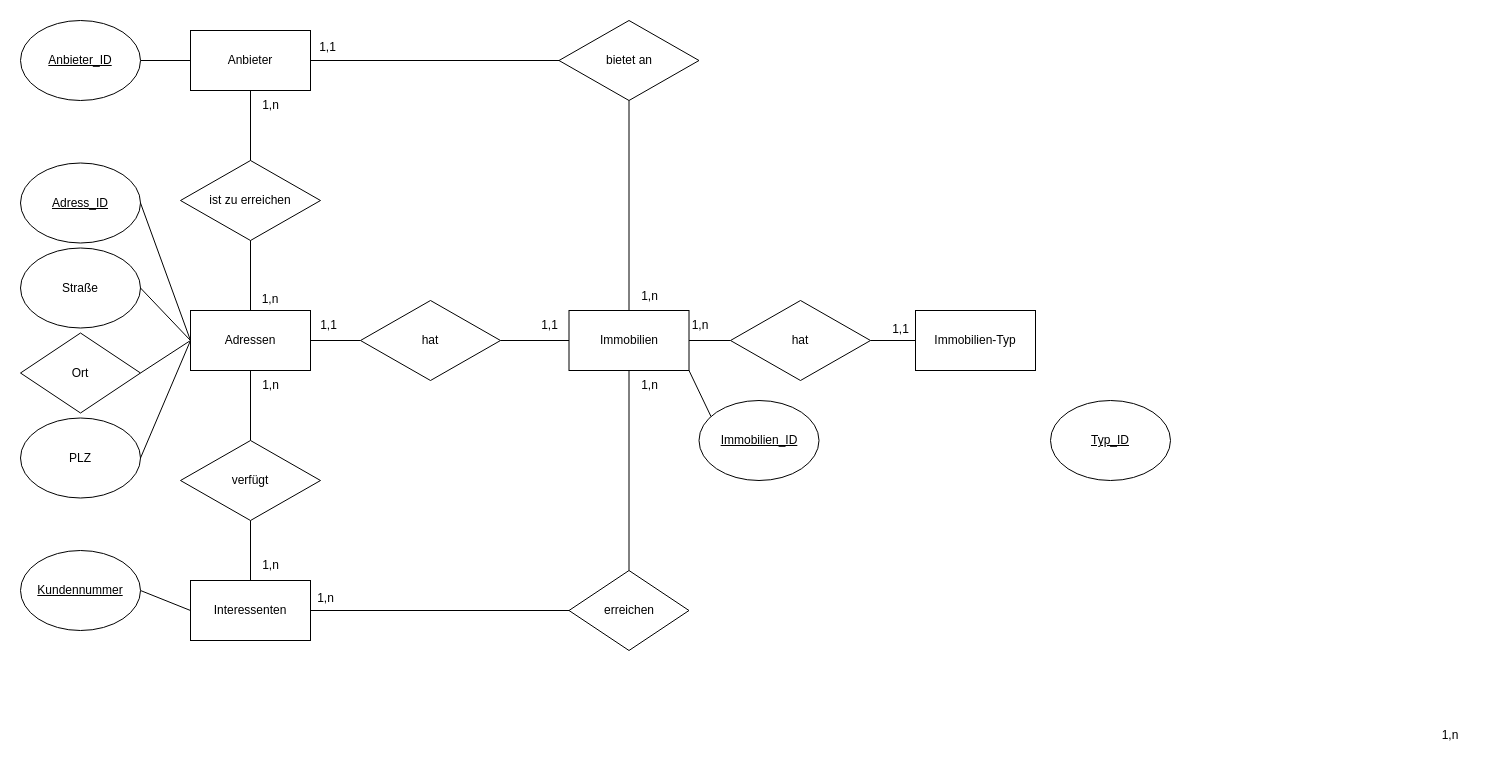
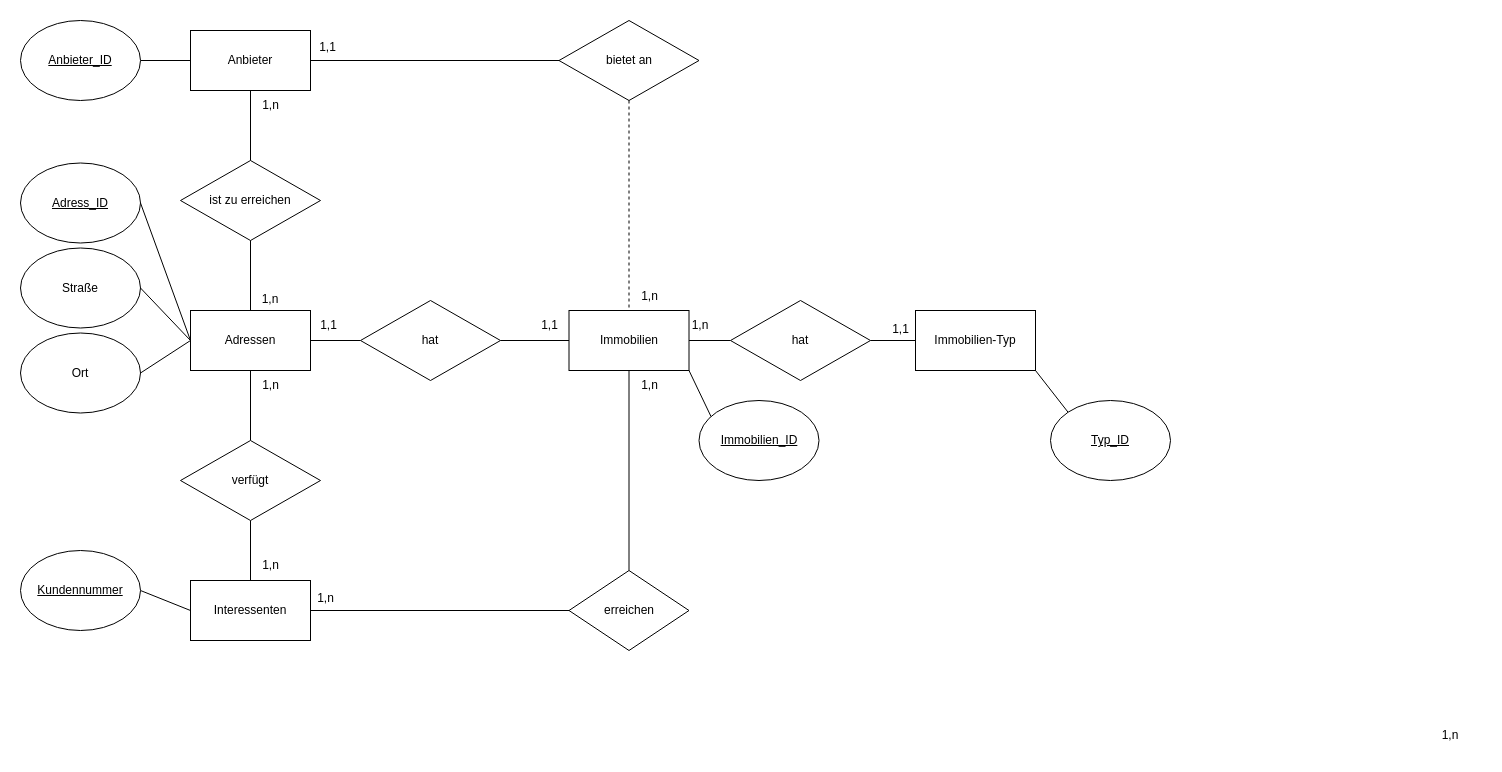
edge "bietet an" -- "Immobilien": style solid -> dashed
node "Ort": shape diamond -> ellipse
edge "Immobilien-Typ" -- "Typ_ID": added
edge "Adressen" -- "PLZ": removed
node "PLZ": removed
